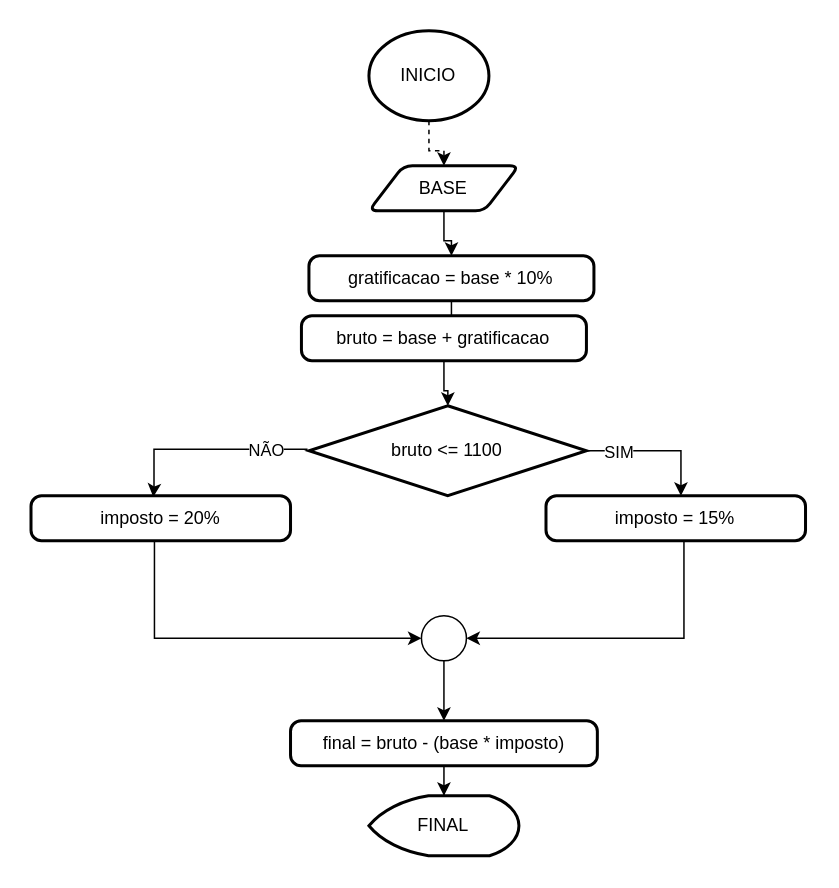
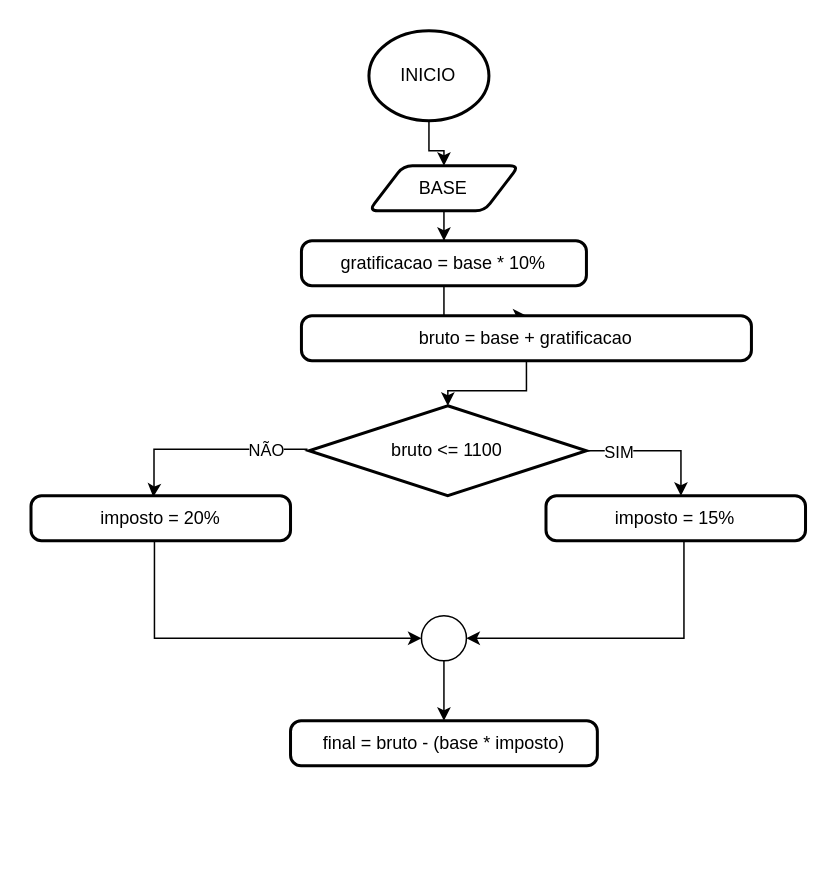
edge "INICIO" -> "BASE": style dashed -> solid
node "gratificacao = base * 10%": moved (451, 278) -> (444, 263)
node "bruto = base + gratificacao": size 285x45 -> 450x45
edge "final = bruto - (base * imposto)" -> "FINAL": removed
node "FINAL": removed
